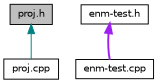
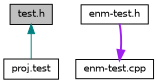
node "proj.h": label "proj.h" -> "test.h"
edge "enm-test.cpp" -> "enm-test.h": reversed
node "proj.cpp": label "proj.cpp" -> "proj.test"
